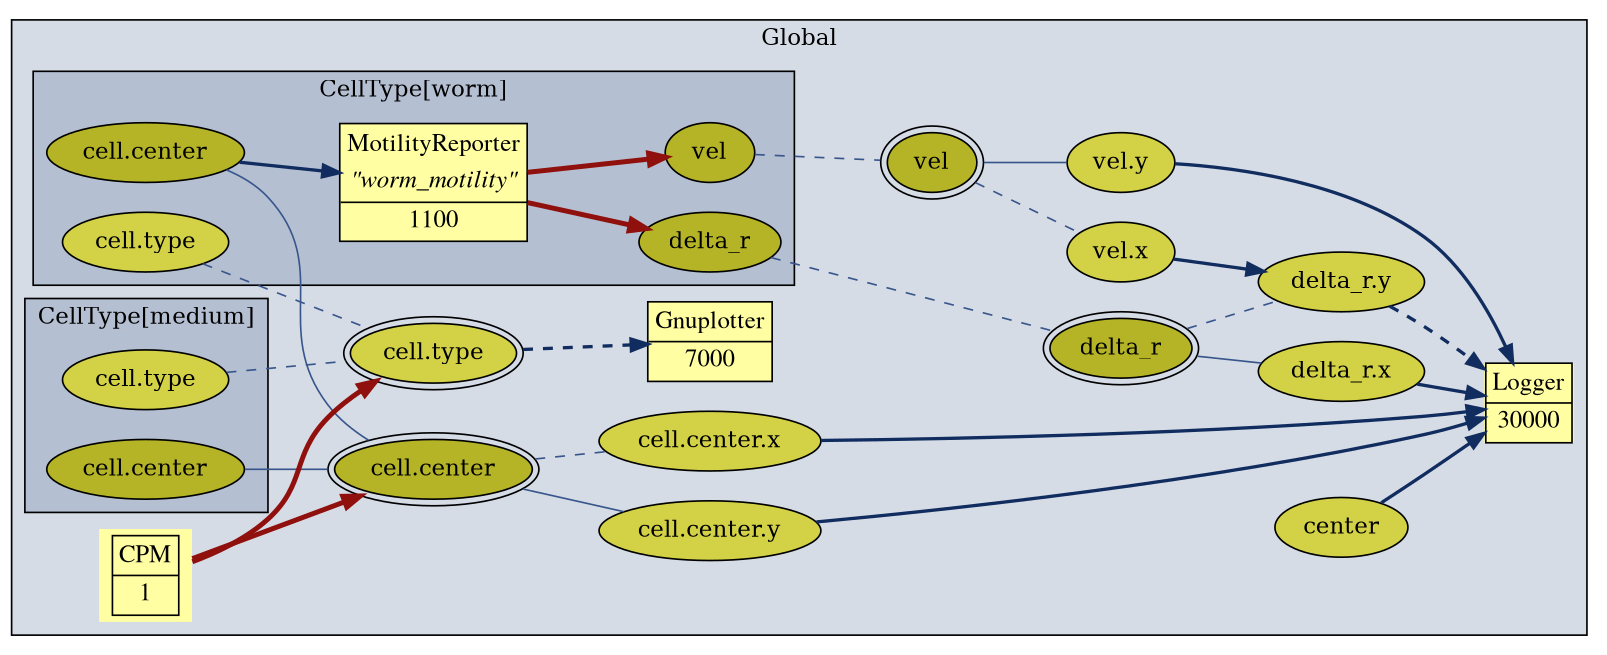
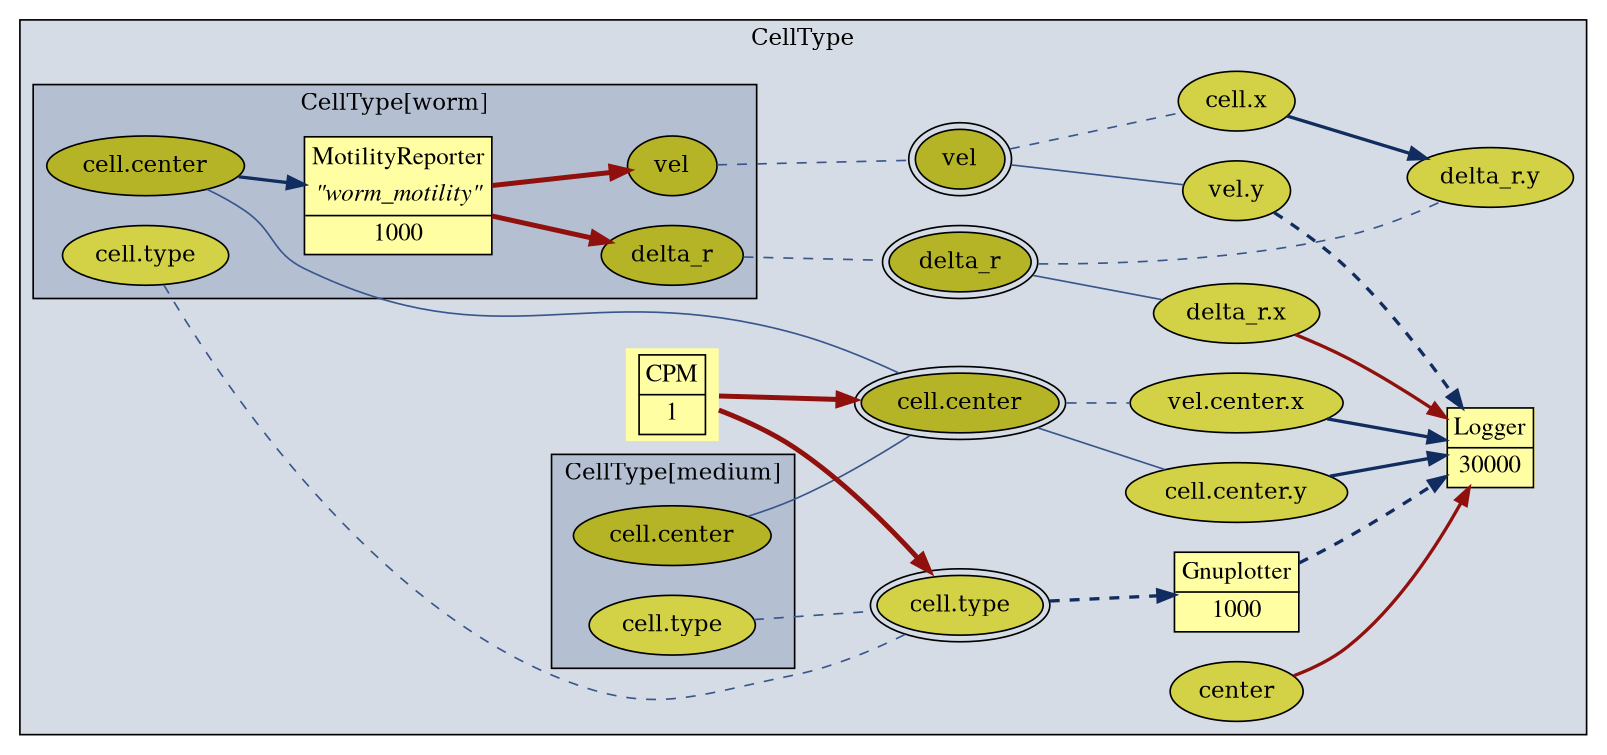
cluster "Global": label "Global" -> "CellType"
edge "vel.y" -> "Logger": style solid -> dashed
node "MotilityReporter": text "1100" -> "1000"
node "vel.x": label "vel.x" -> "cell.x"
edge "delta_r.y" -> "Logger": now "Gnuplotter" -> "Logger"
node "Gnuplotter": text "7000" -> "1000"
edge "delta_r.x" -> "Logger": color #112c5f -> #8f100d
node "cell.center.x": label "cell.center.x" -> "vel.center.x"
edge "center" -> "Logger": color #112c5f -> #8f100d
